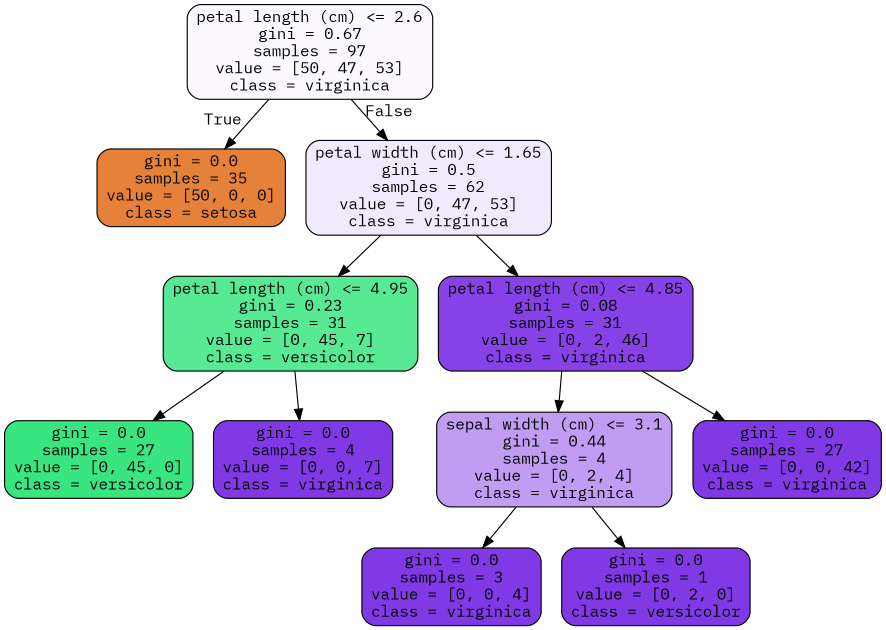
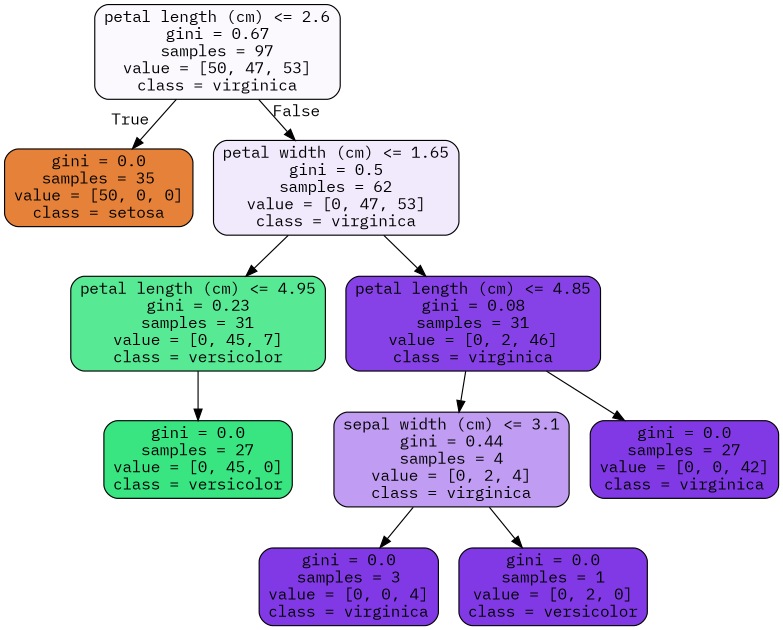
node "gini = 0.0 samples = 4 value = [0, 0, 7] class = virginica": removed
